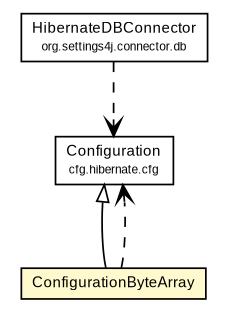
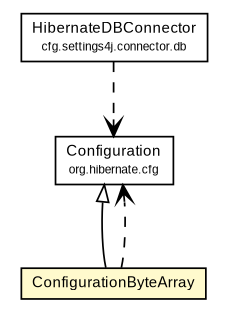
node "HibernateDBConnector": text "org.settings4j.connector.db" -> "cfg.settings4j.connector.db"
node "Configuration": text "cfg.hibernate.cfg" -> "org.hibernate.cfg"
